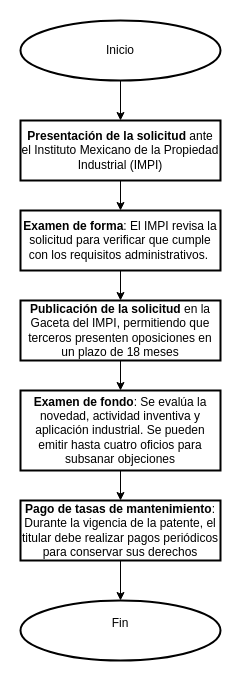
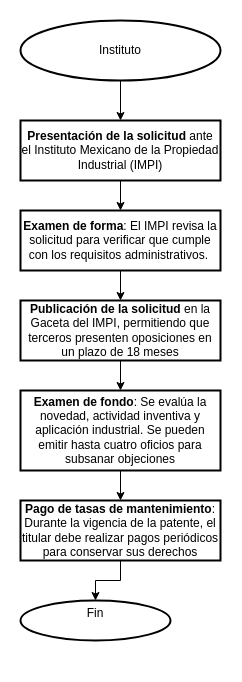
node "Inicio": label "Inicio" -> "Instituto"
node "Fin": size 200x60 -> 150x40
